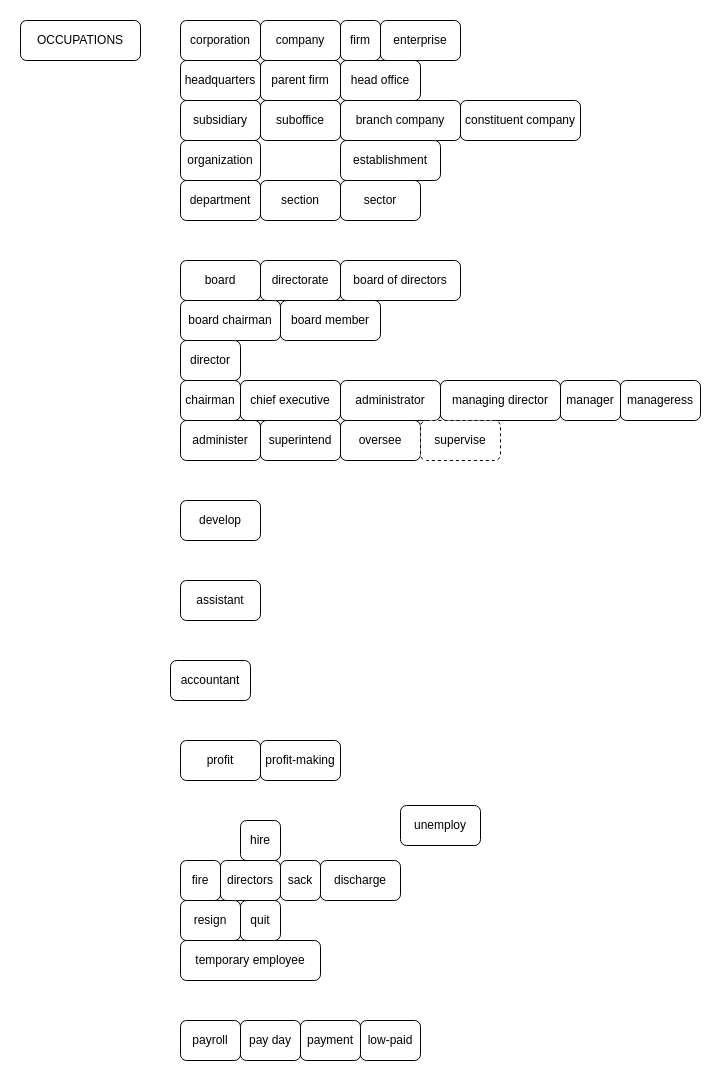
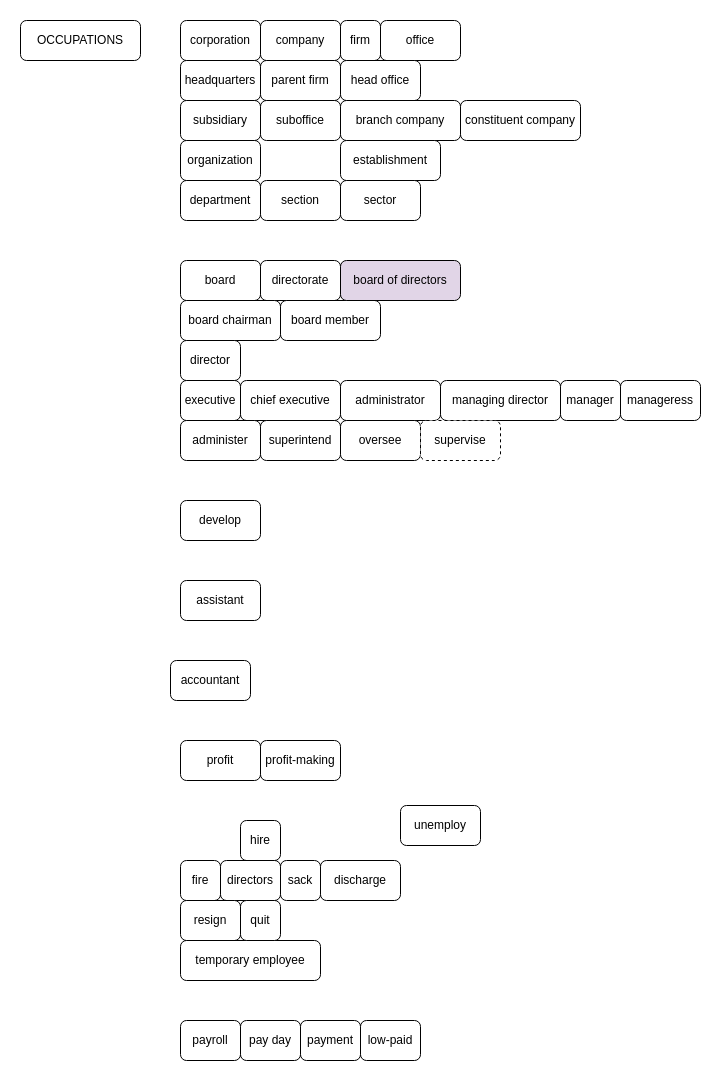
node "enterprise": label "enterprise" -> "office"
node "board of directors": fillcolor #ffffff -> #e1d5e7
node "chairman": label "chairman" -> "executive"
